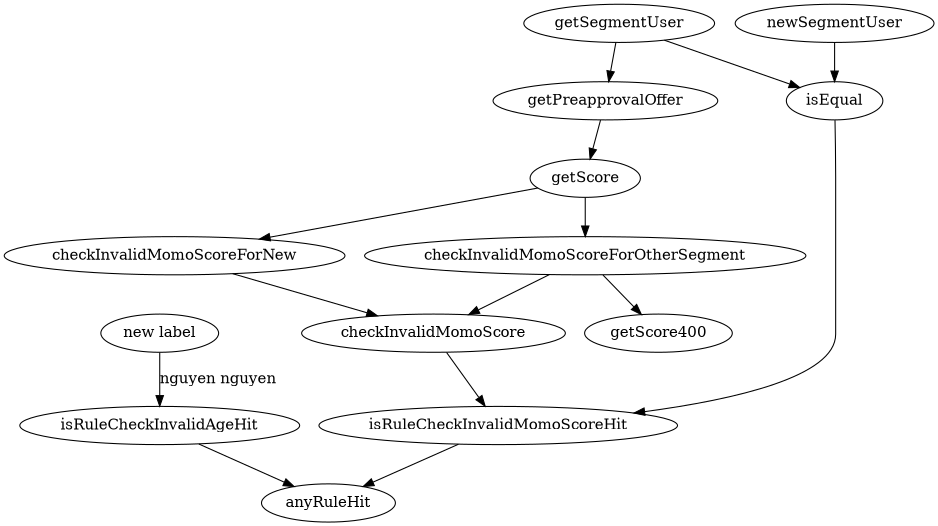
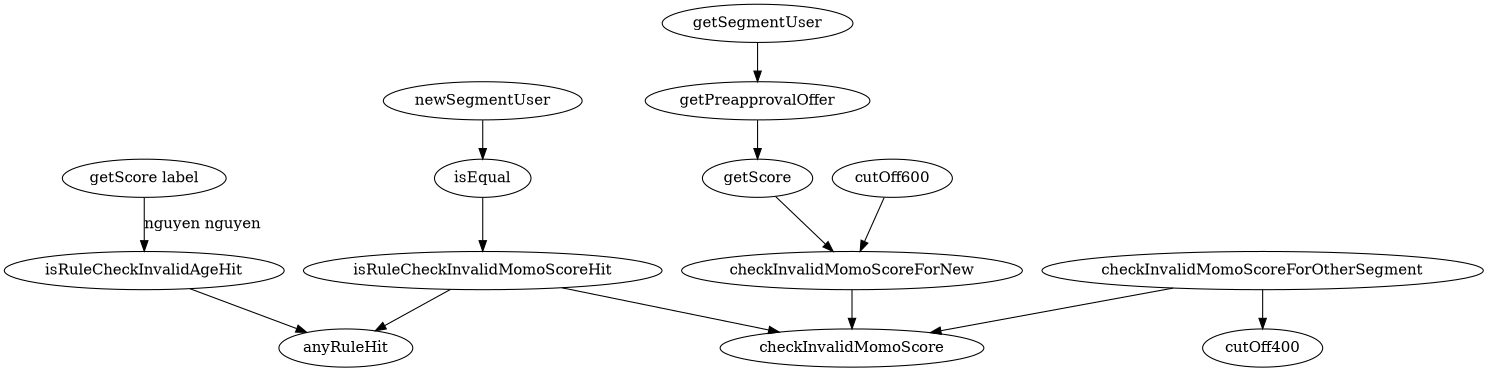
edge "getSegmentUser" -> "isEqual": removed
node "cutOff600": added
edge "getScore" -> "checkInvalidMomoScoreForOtherSegment": removed
node "new label": label "new label" -> "getScore label"
node "getScore400": label "getScore400" -> "cutOff400"
edge "checkInvalidMomoScore" -> "isRuleCheckInvalidMomoScoreHit": reversed
